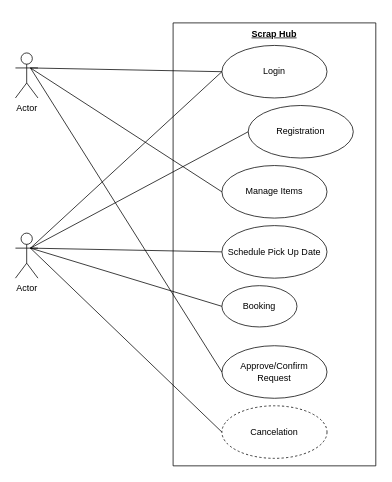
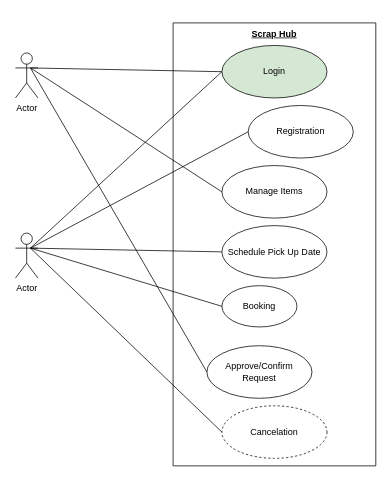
node "Login": fillcolor #ffffff -> #d5e8d4
node "Approve/Confirm Request": moved (274, 372) -> (259, 372)
